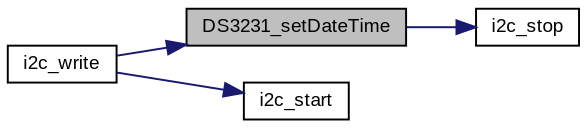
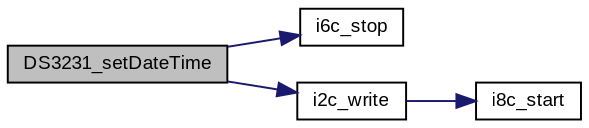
node "i2c_stop": label "i2c_stop" -> "i6c_stop"
edge "i2c_write" -> "DS3231_setDateTime": reversed
node "i2c_start": label "i2c_start" -> "i8c_start"
